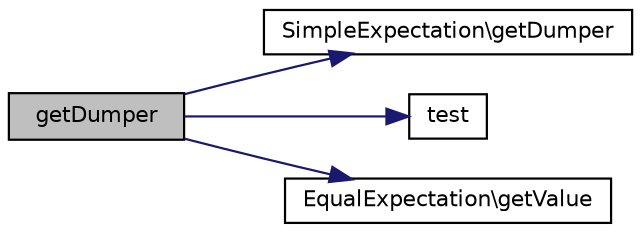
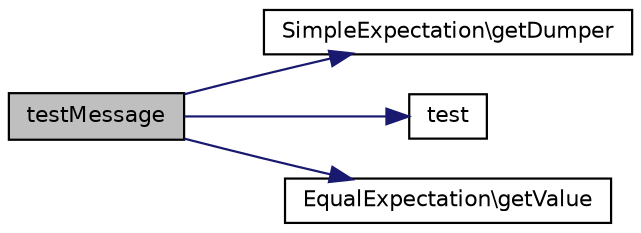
node "getDumper": label "getDumper" -> "testMessage"
